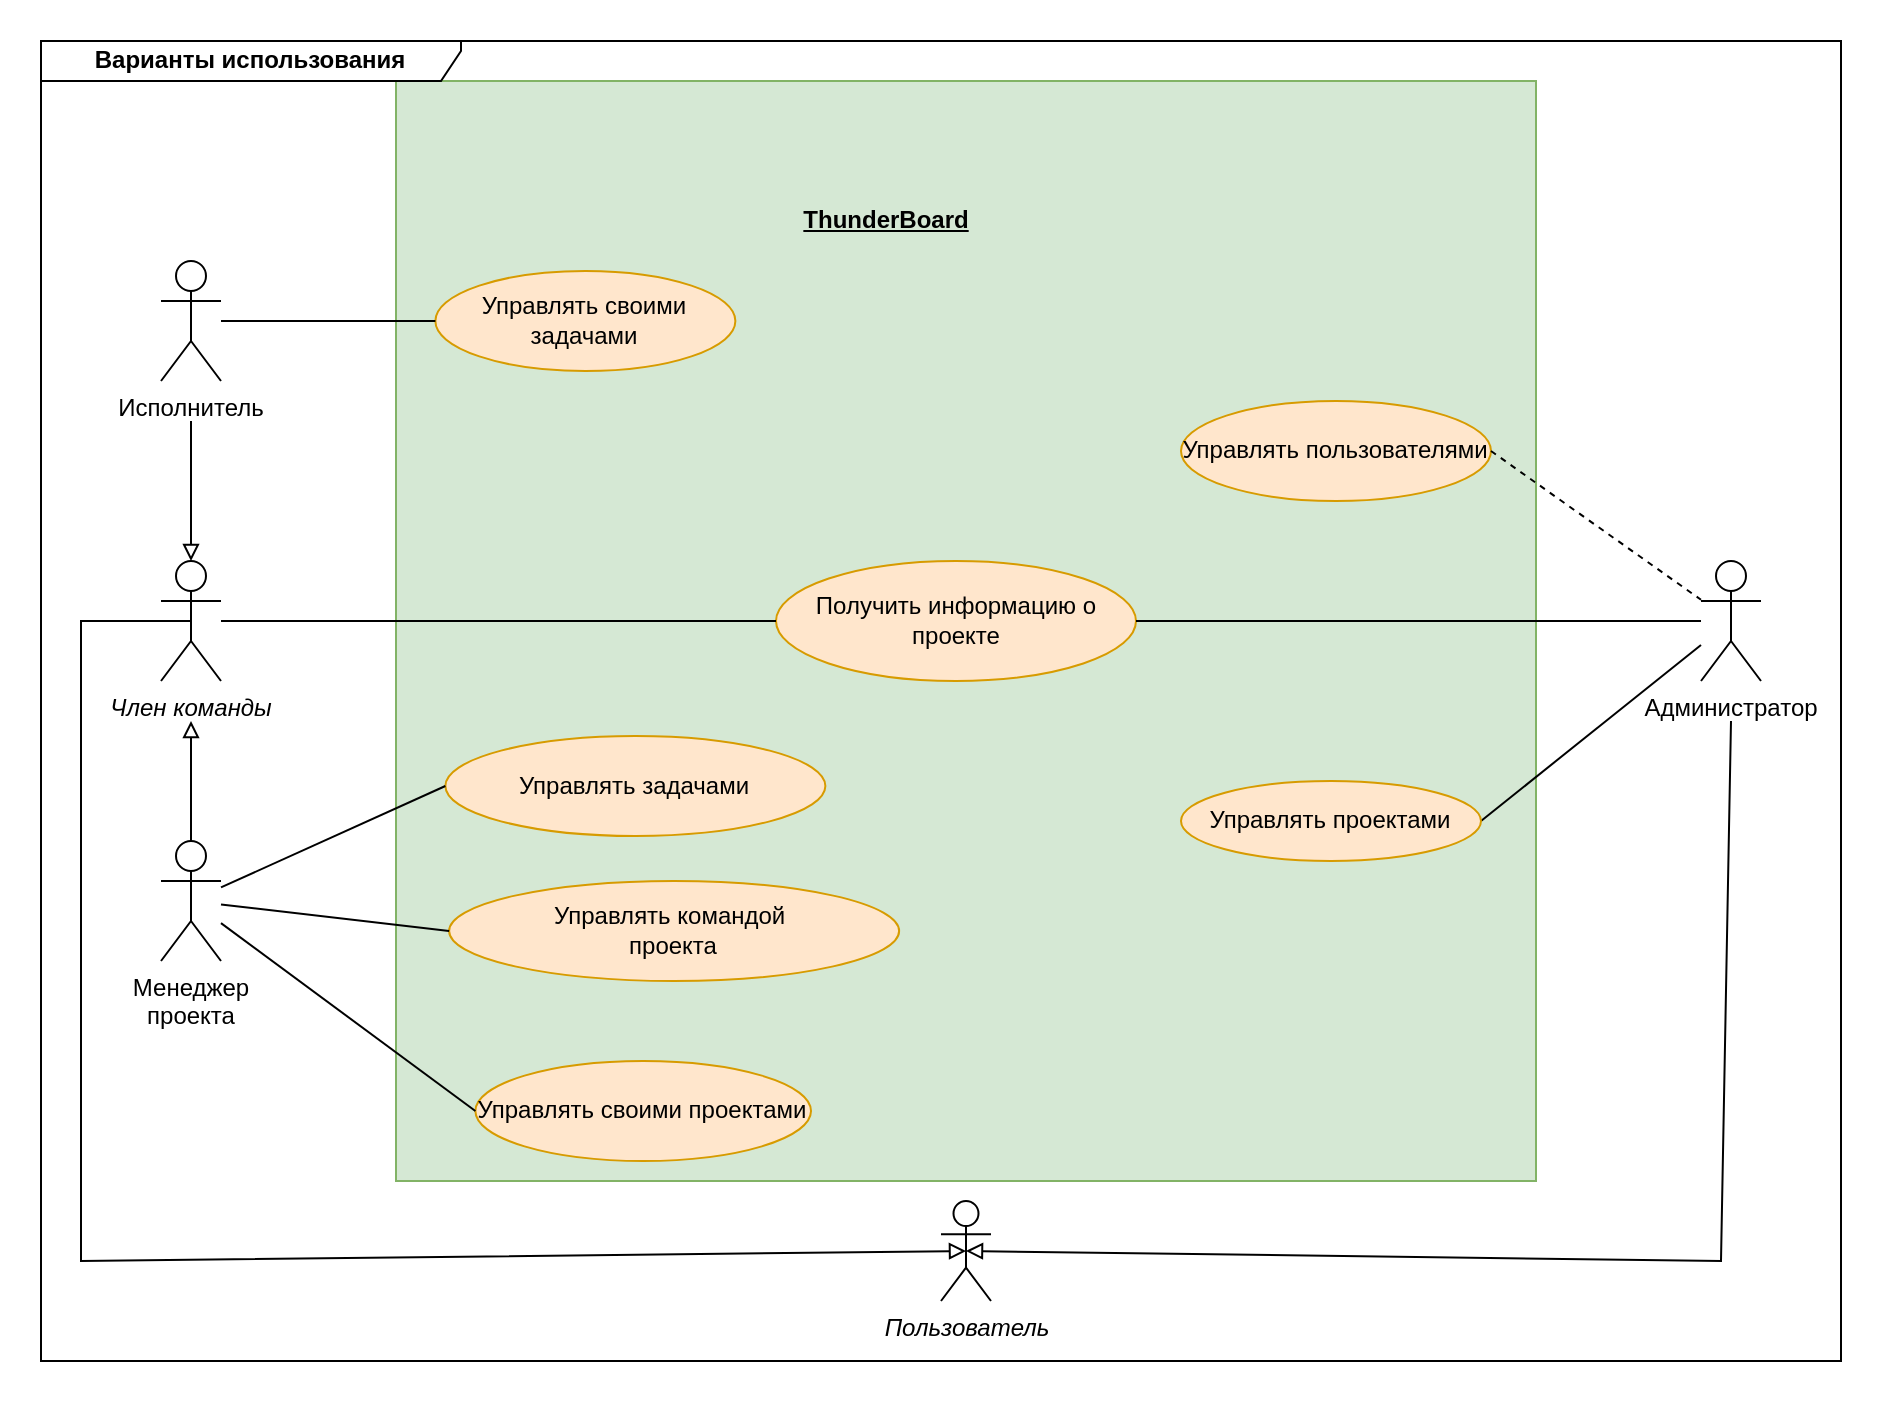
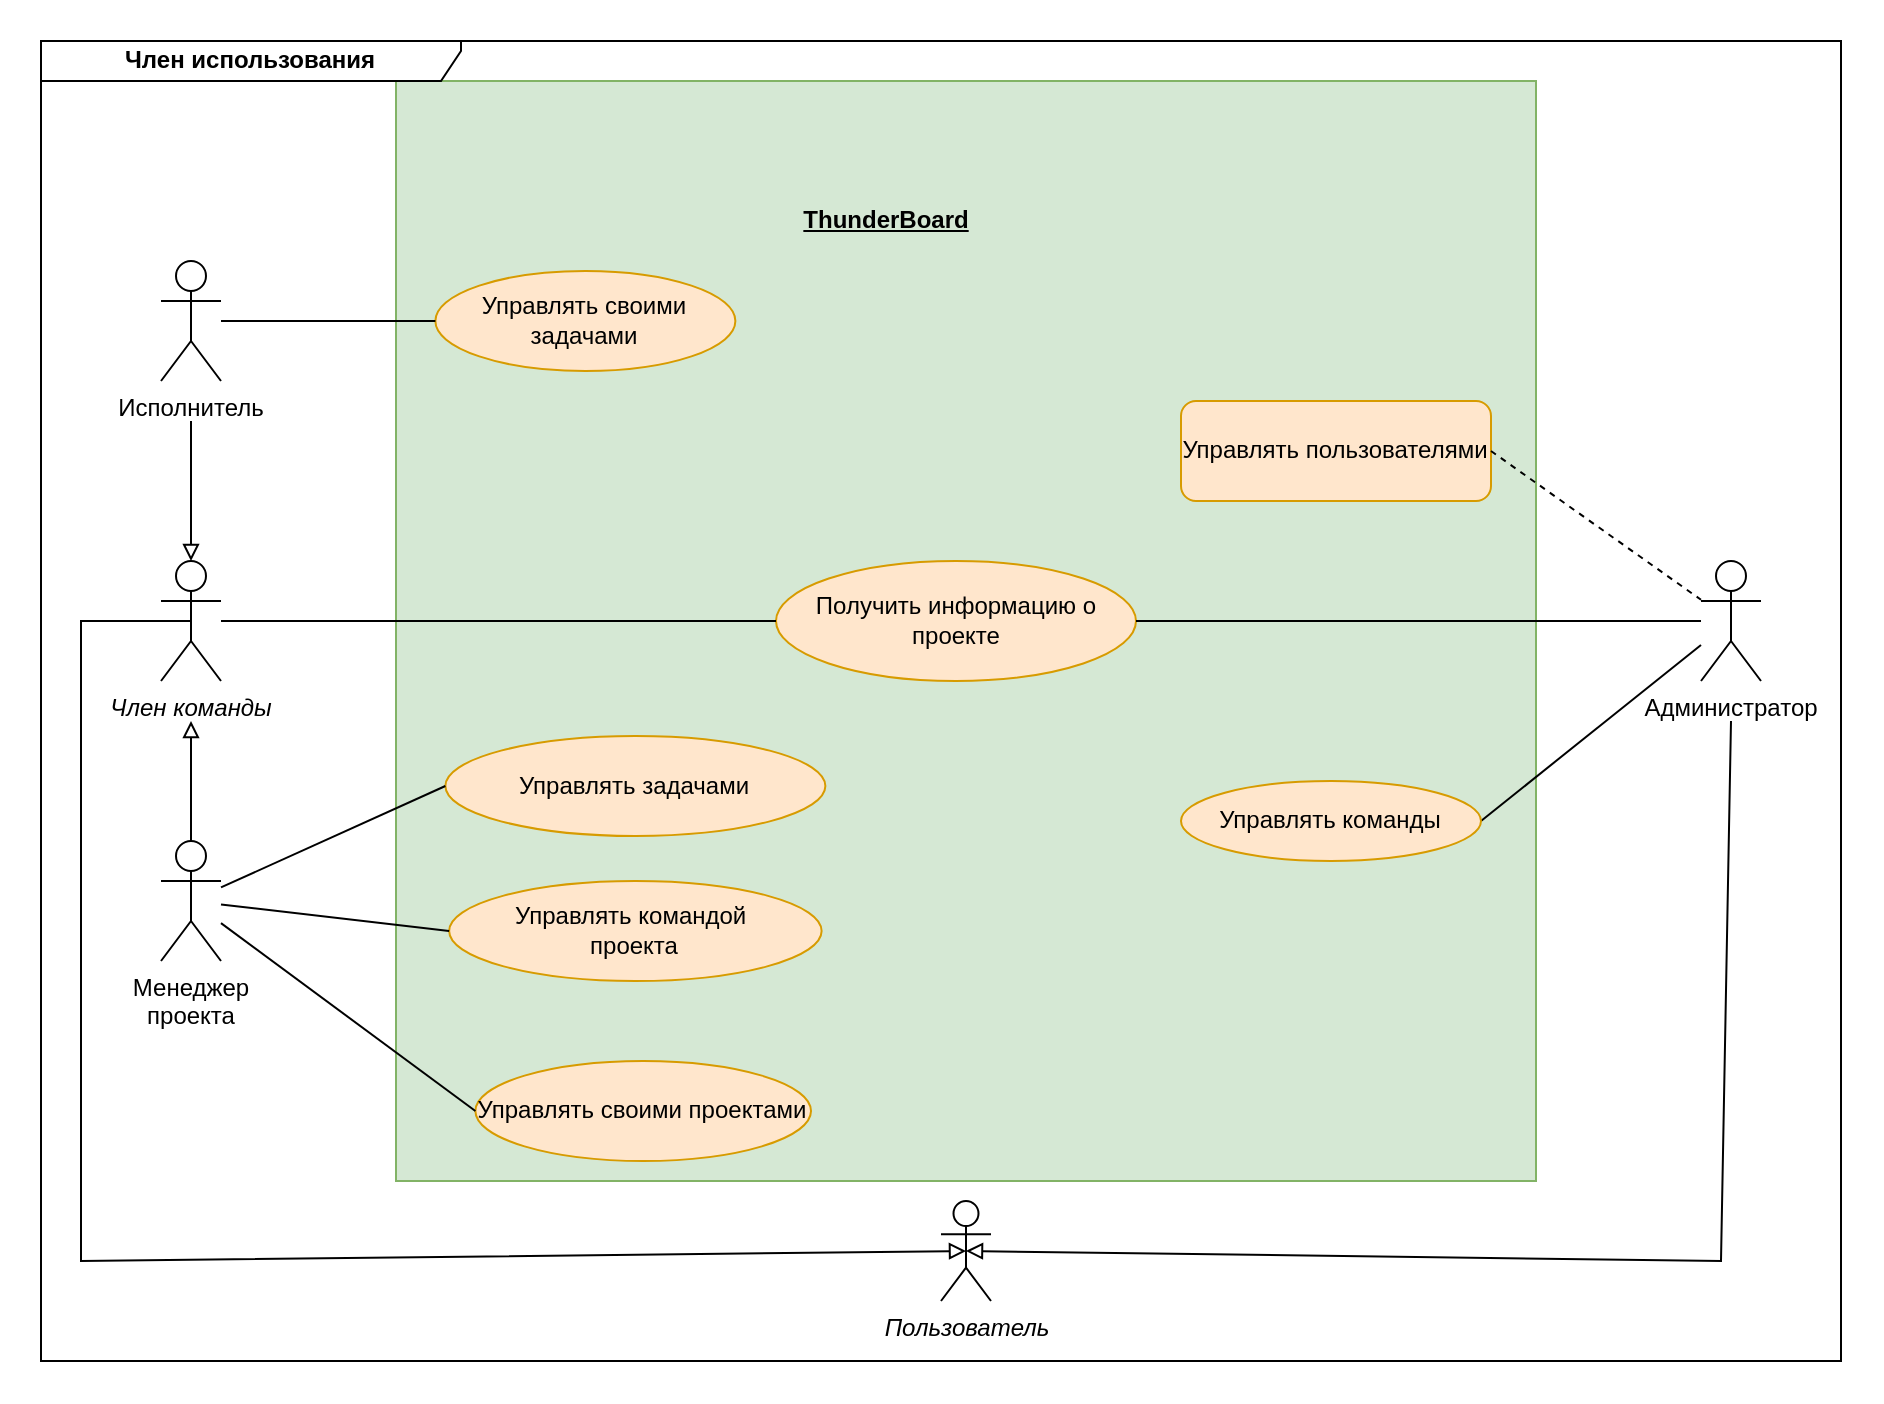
node "Варианты использования": label "Варианты использования" -> "Член использования"
node "Управлять пользователями": shape ellipse -> rounded rectangle
node "Управлять проектами": label "Управлять проектами" -> "Управлять команды"
node "Управлять командой проекта": size 450x100 -> 373x100
